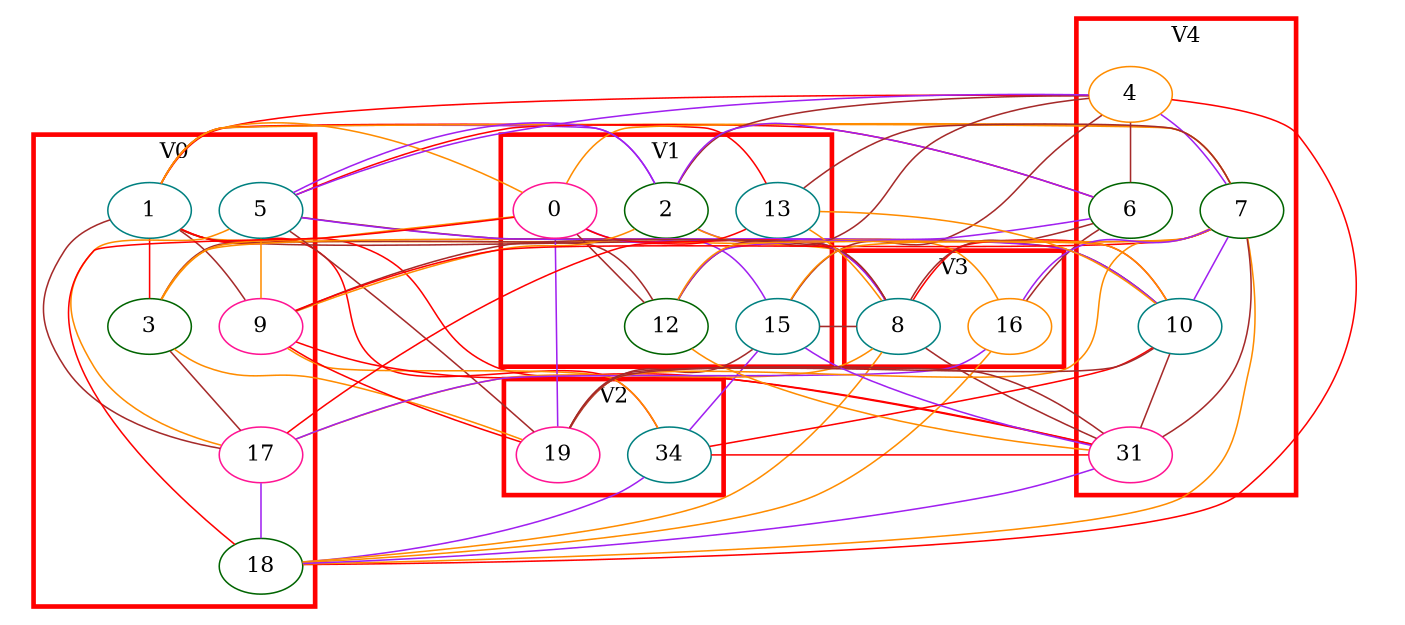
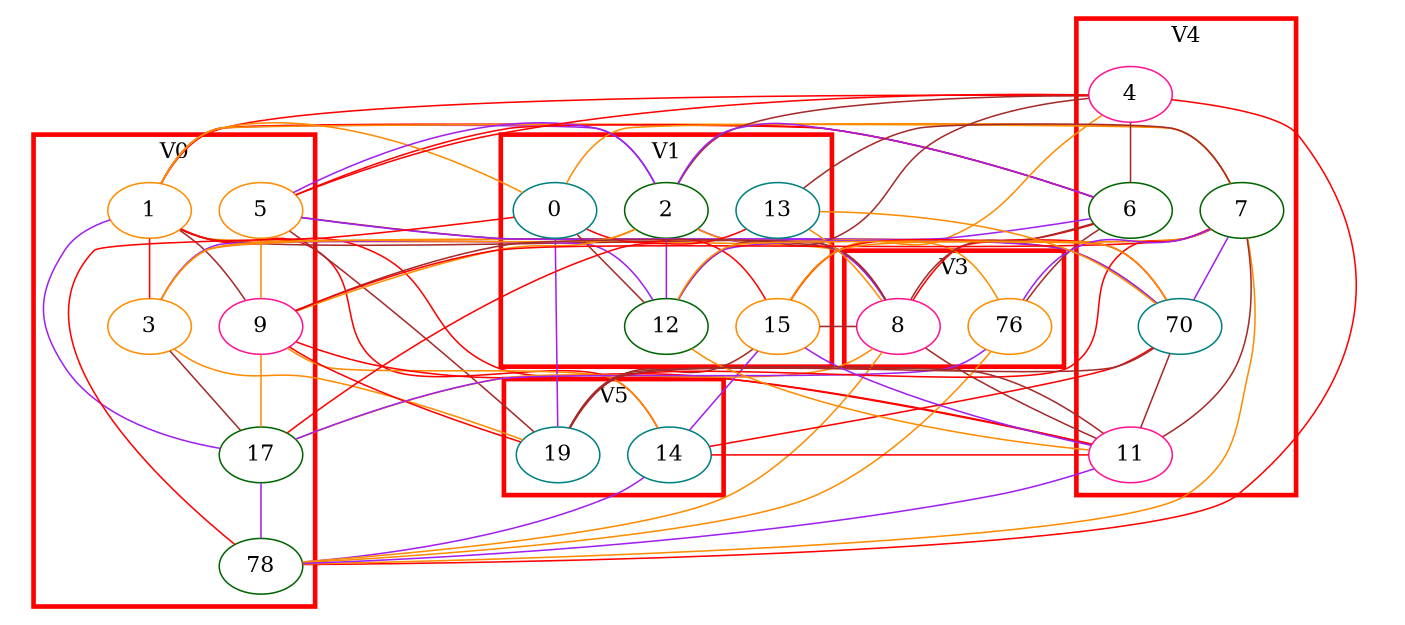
node "4": color darkorange -> deeppink
edge "4" -- "5": color purple -> red
edge "1" -- "13": now "1" -- "6"
edge "4" -- "7": removed
node "1": color teal -> darkorange
node "5": color teal -> darkorange
node "0": color deeppink -> teal
edge "4" -- "15": color brown -> darkorange
edge "0" -- "3": now "2" -- "3"
edge "0" -- "8": removed
edge "6" -- "15": added
edge "3" -- "12": color brown -> purple
edge "0" -- "15": color purple -> red
edge "2" -- "12": added
node "3": color darkgreen -> darkorange
node "15": color teal -> darkorange
node "8": color teal -> deeppink
node "16": label "16" -> "76"
node "10": label "10" -> "70"
edge "7" -- "19": color darkorange -> red
edge "5" -- "17": now "9" -- "17"
edge "1" -- "17": color brown -> purple
cluster "V2": label "V2" -> "V5"
node "17": color deeppink -> darkgreen
node "19": color deeppink -> teal
node "34": label "34" -> "14"
node "31": label "31" -> "11"
node "18": label "18" -> "78"
